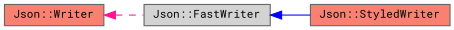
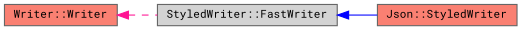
node "Json::Writer": label "Json::Writer" -> "Writer::Writer"
node "Json::FastWriter": label "Json::FastWriter" -> "StyledWriter::FastWriter"
